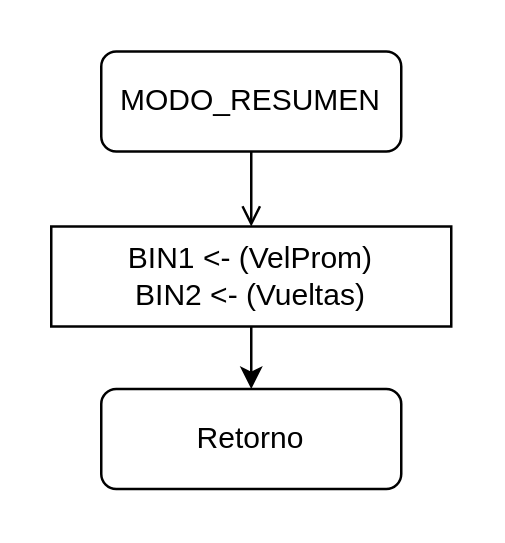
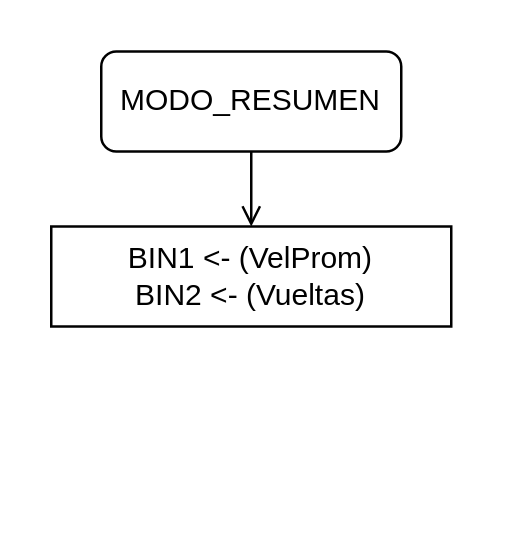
edge "BIN1 <- (VelProm) BIN2 <- (Vueltas)" -> "Retorno": removed
node "Retorno": removed
